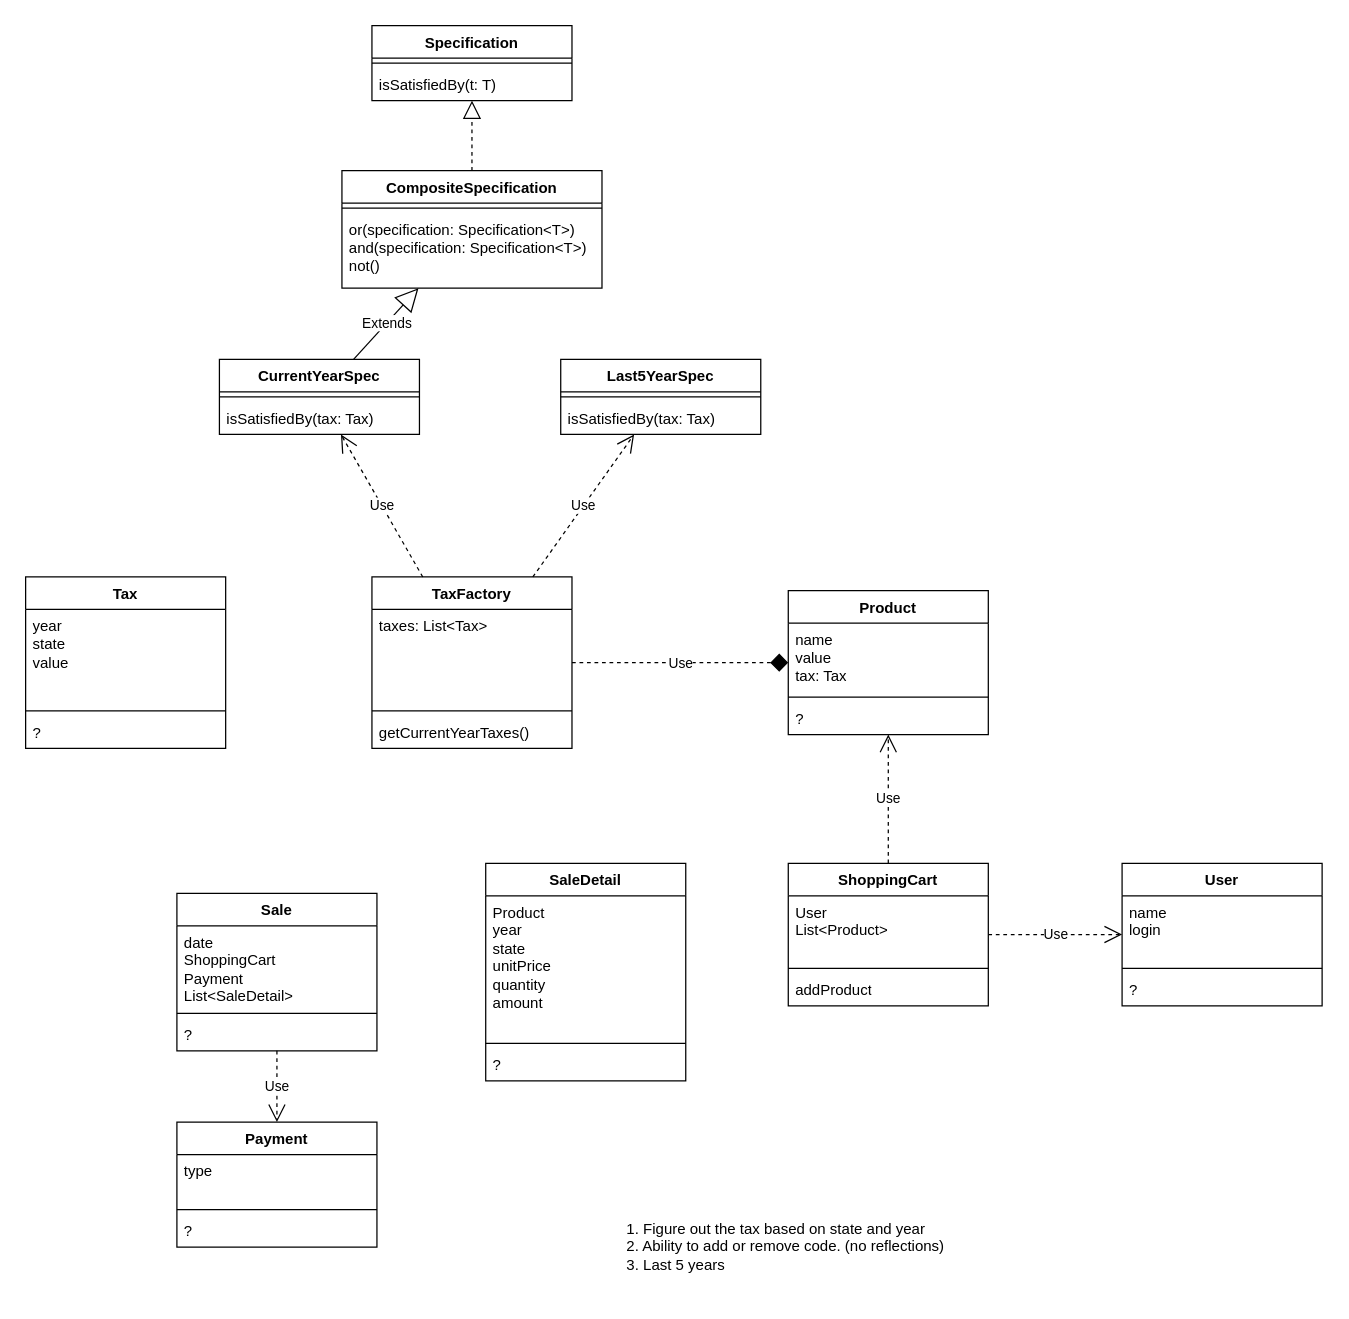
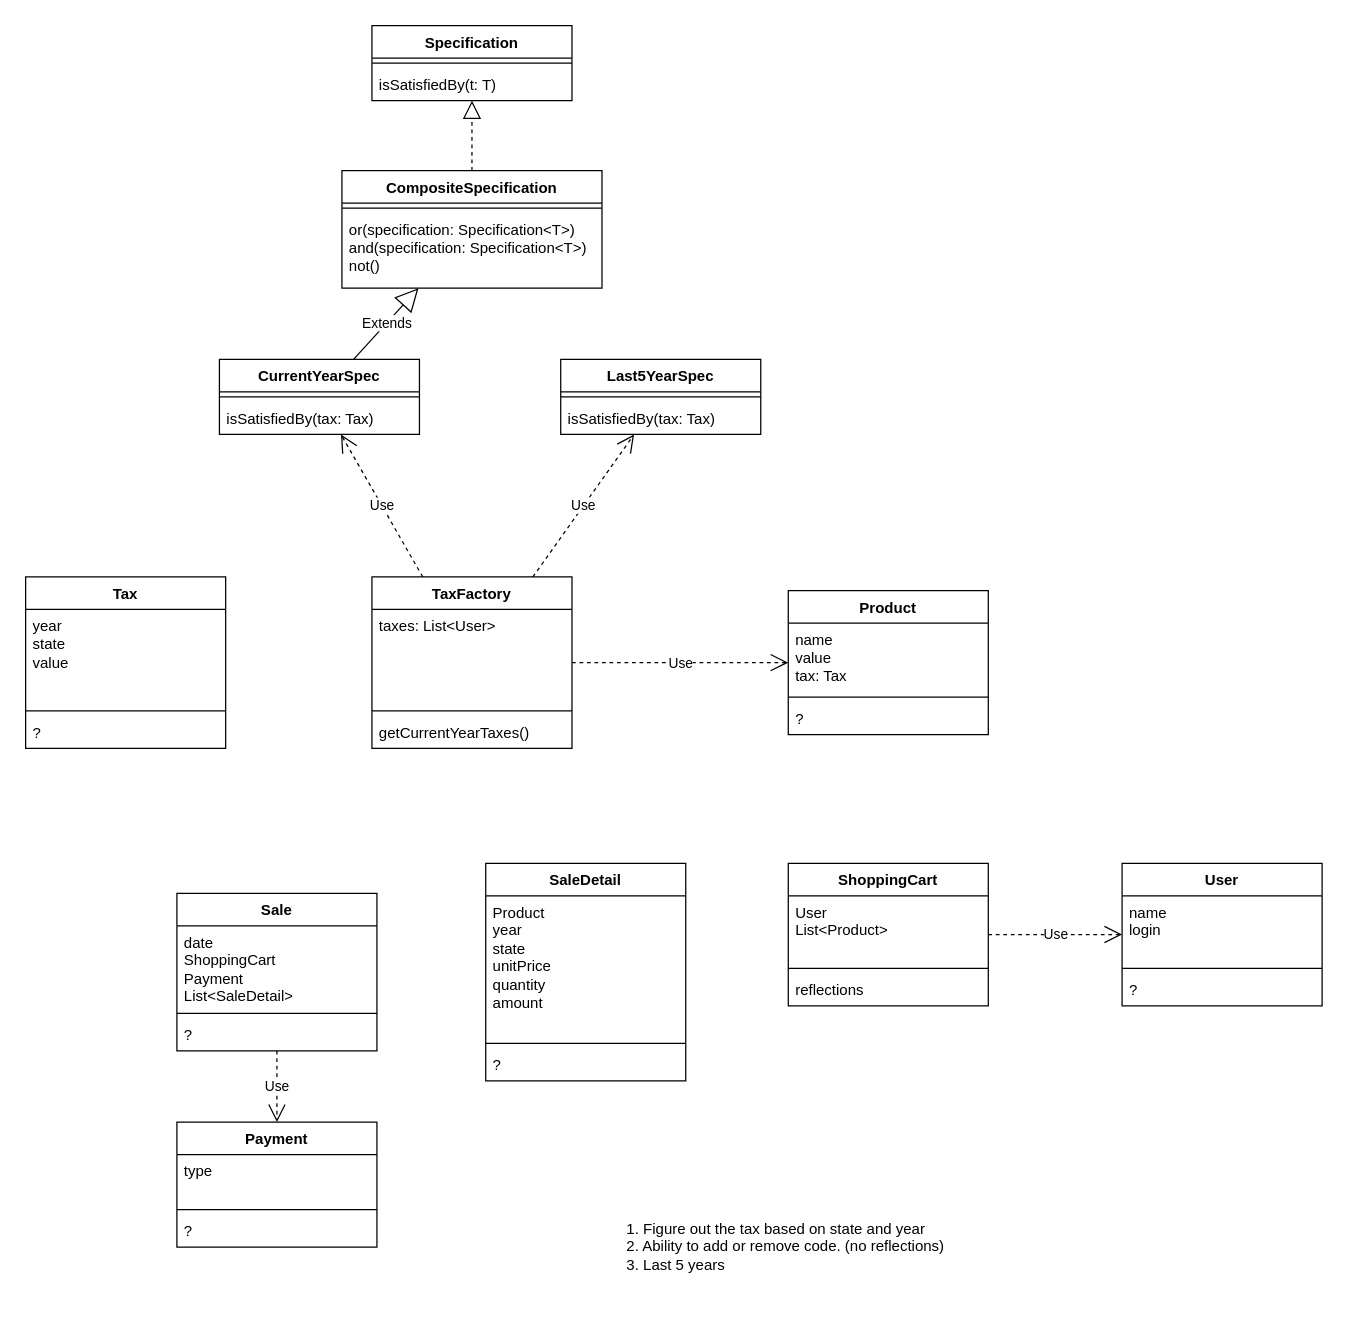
node "taxes: List<Tax>": label "taxes: List<Tax>" -> "taxes: List<User>"
edge "TaxFactory" -> "Product": arrowhead diamond -> open
edge "ShoppingCart" -> "Product": removed, label "Use"
node "addProduct": label "addProduct" -> "reflections"
